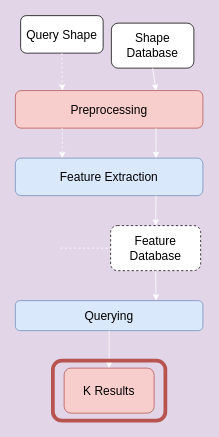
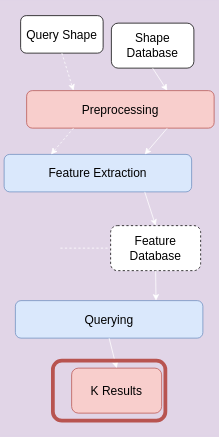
node "Preprocessing": moved (109, 109) -> (120, 109)
node "Feature Extraction": moved (109, 177) -> (98, 173)
node "Querying": size 188x30 -> 188x38
node "K Results": moved (109, 390) -> (117, 390)
